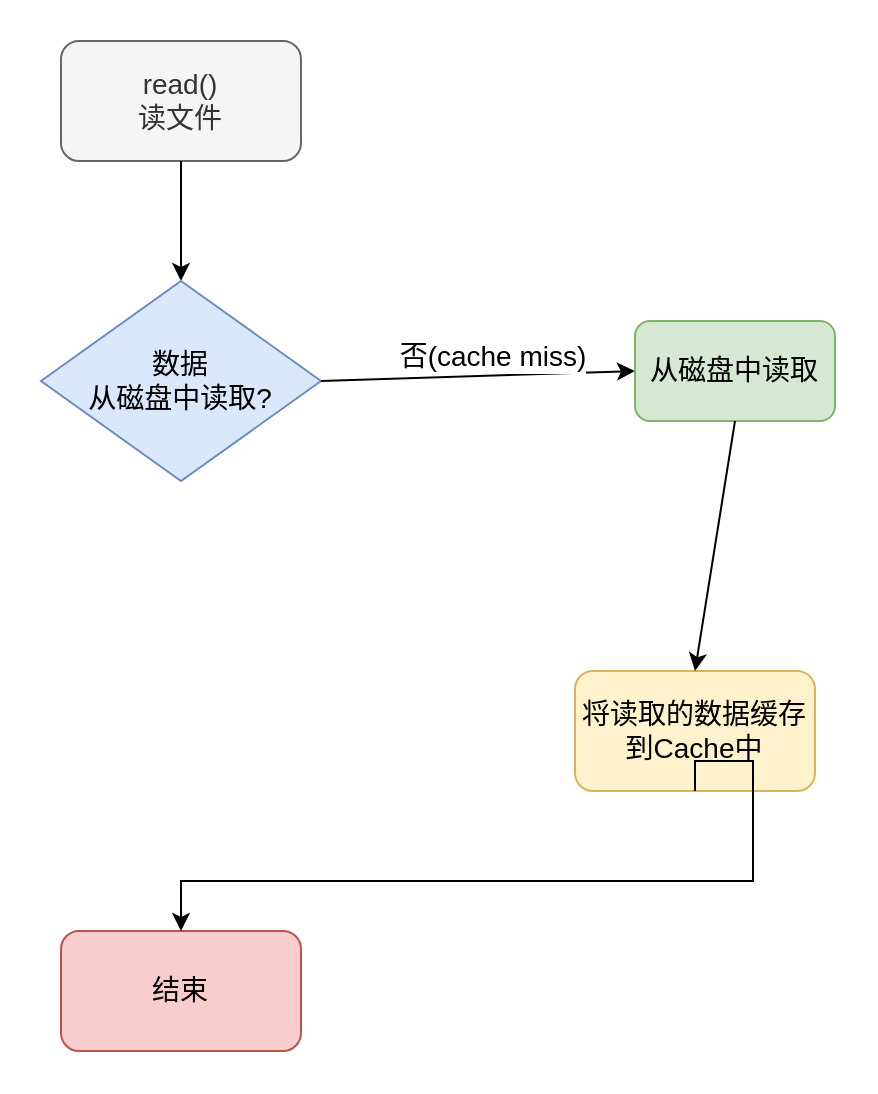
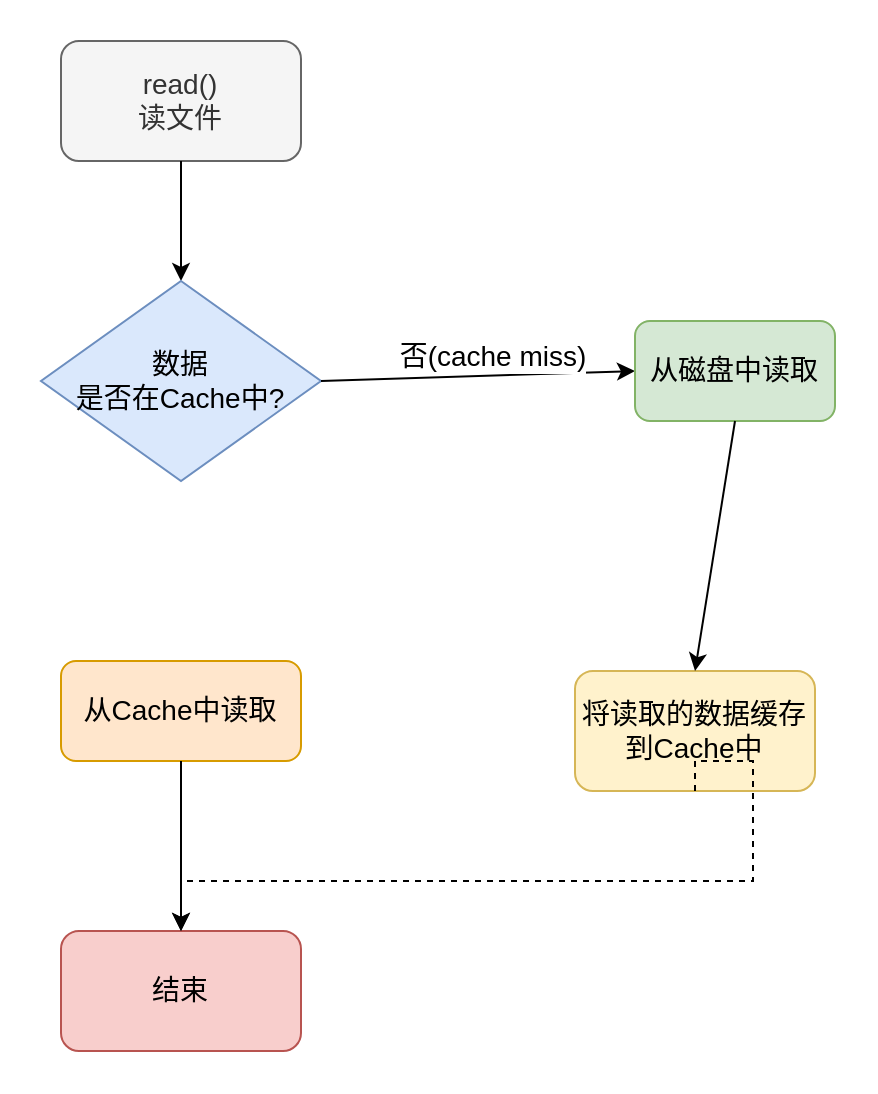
node "数据从磁盘中读取?": label "数据从磁盘中读取?" -> "数据是否在Cache中?"
node "从Cache中读取": added
edge "从Cache中读取" -> "结束": added
edge "将读取的数据缓存到Cache中" -> "结束": style solid -> dashed
